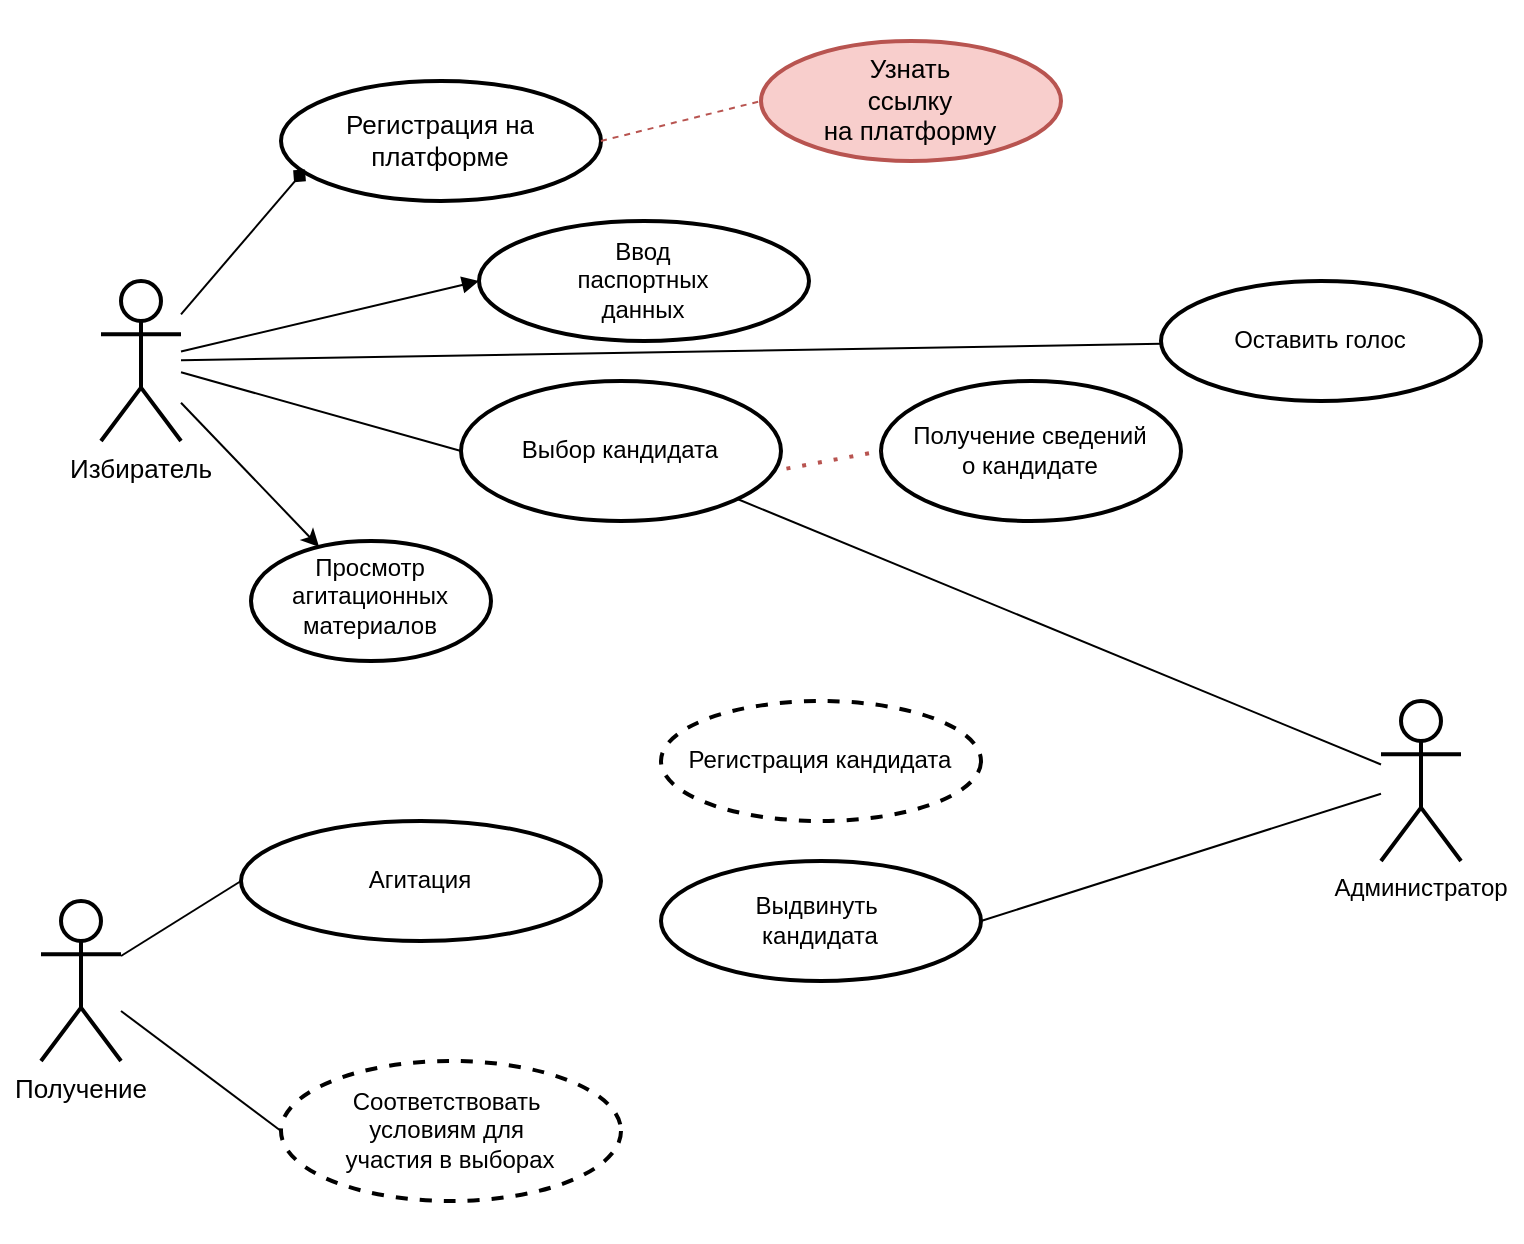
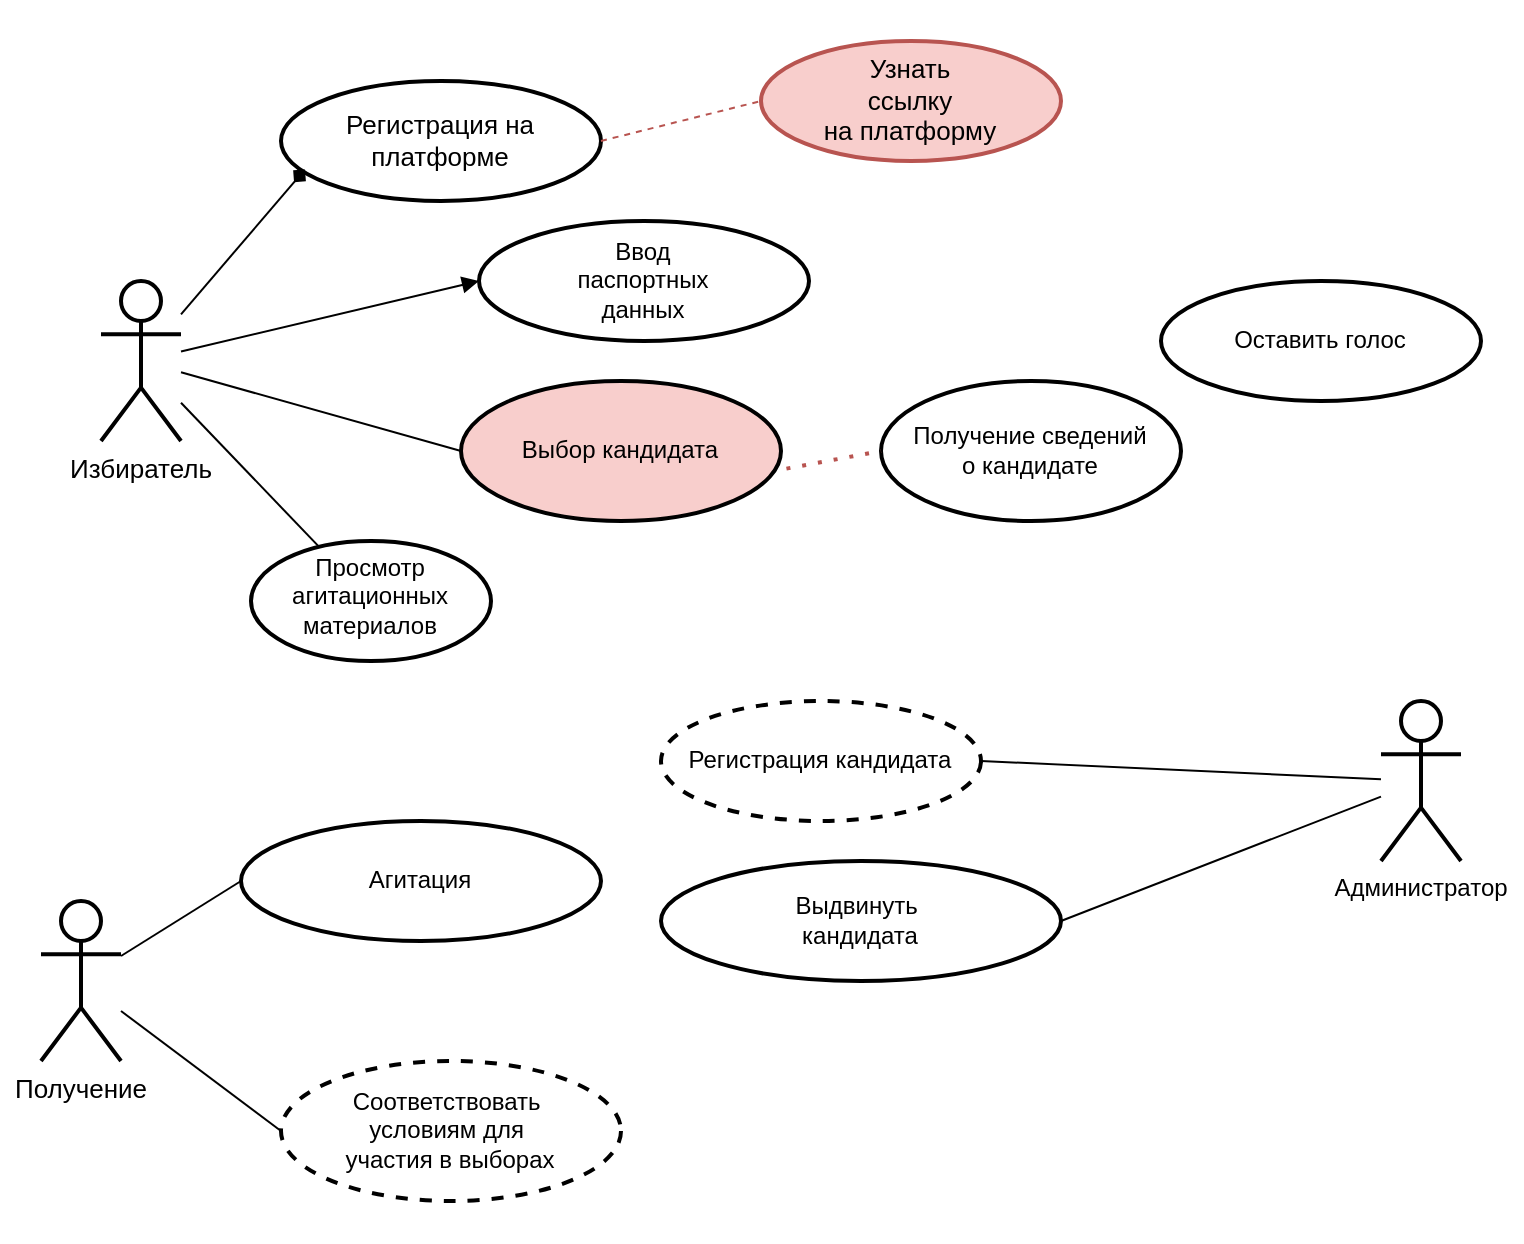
edge "Оставить голос" -- "Избиратель": removed
node "Выбор кандидата": fillcolor #ffffff -> #f8cecc
edge "Избиратель" -> "Просмотр агитационных материалов": arrowhead classic -> none
edge "Выбор кандидата" -- "Администратор": now "Регистрация кандидата" -- "Администратор"
node "Выдвинуть кандидата": size 320x120 -> 400x120
